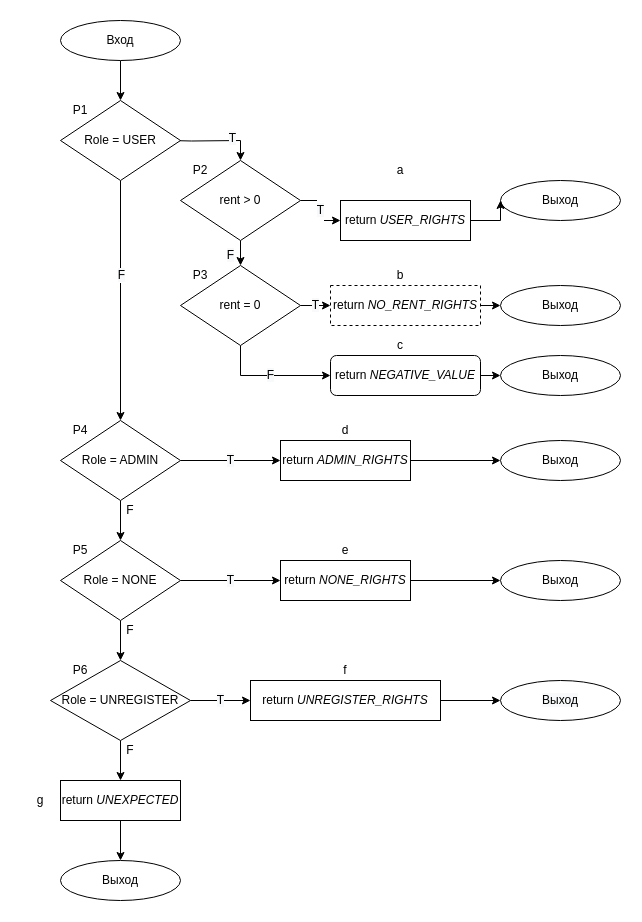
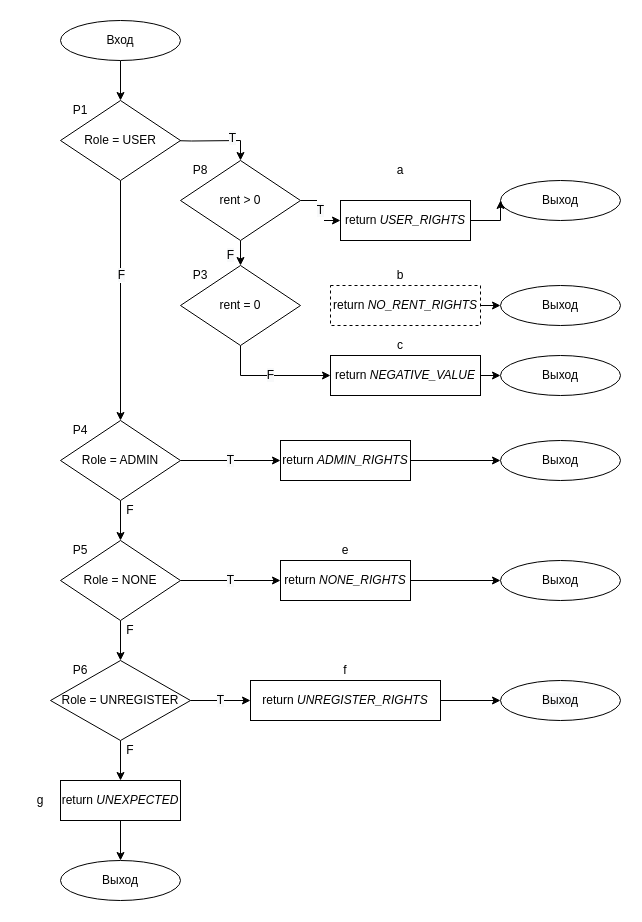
node "P2": label "P2" -> "P8"
edge "rent = 0" -> "return NO_RENT_RIGHTS": removed, label "T"
node "return NEGATIVE_VALUE": shape rounded rectangle -> rectangle
node "d": removed
